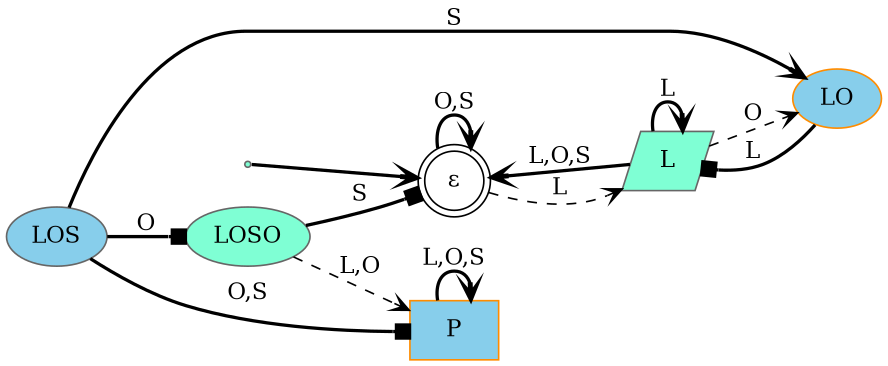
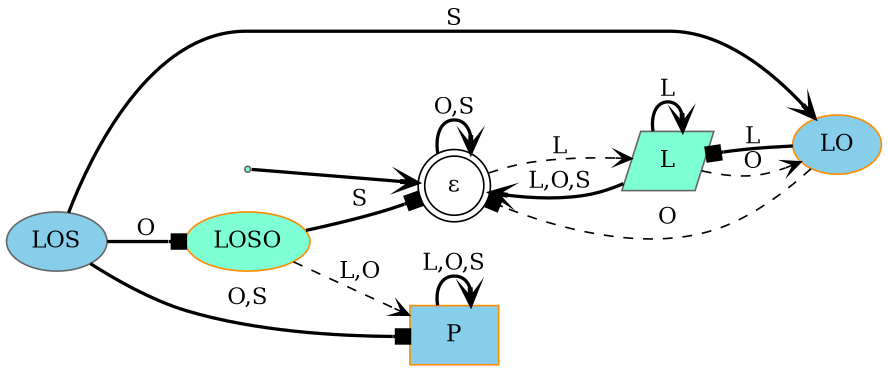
node "LOSO": color gray40 -> darkorange
edge "LO" -> "ε": added, label "O"
